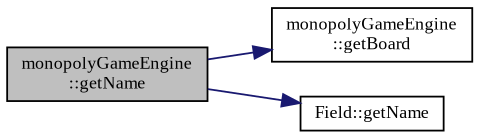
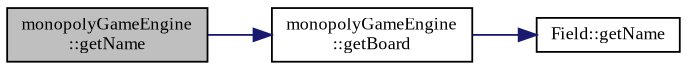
edge "monopolyGameEngine ::getName" -> "Field::getName": now "monopolyGameEngine ::getBoard" -> "Field::getName"
